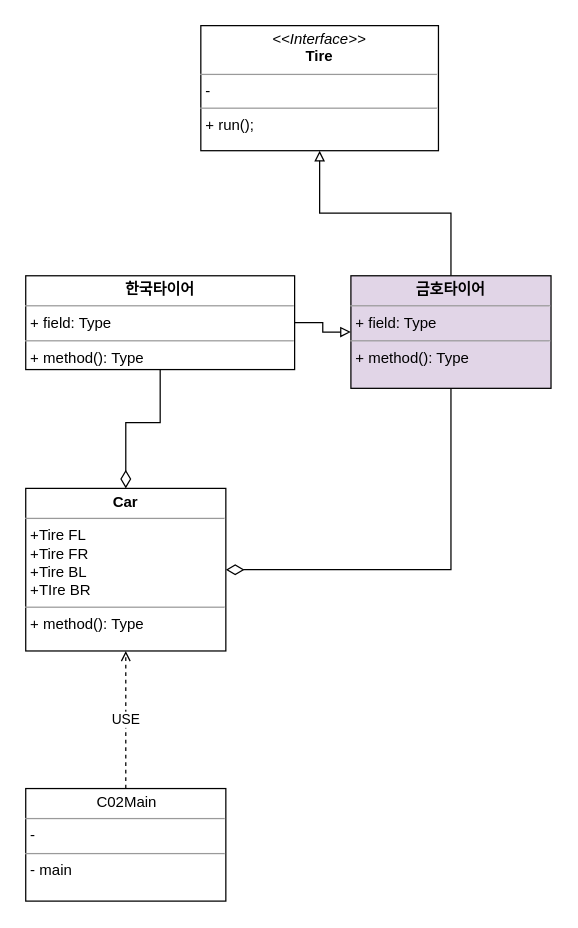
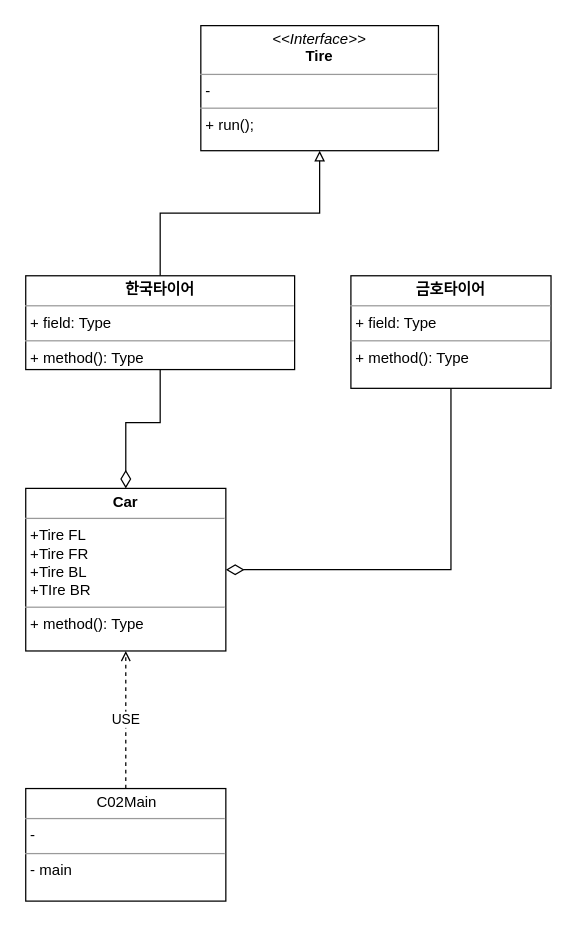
edge "금호타이어 + field: Type + method(): Type" -> "<<Interface>> Tire - + run();": removed
edge "한국타이어 + field: Type + method(): Type" -> "금호타이어 + field: Type + method(): Type": now "한국타이어 + field: Type + method(): Type" -> "<<Interface>> Tire - + run();"
node "금호타이어 + field: Type + method(): Type": fillcolor #e1d5e7 -> #ffffff
